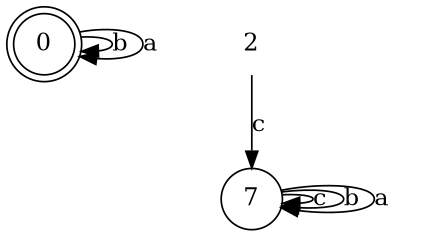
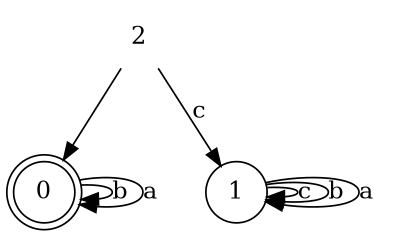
edge "2" -> "0": added
node "7": label "7" -> "1"
